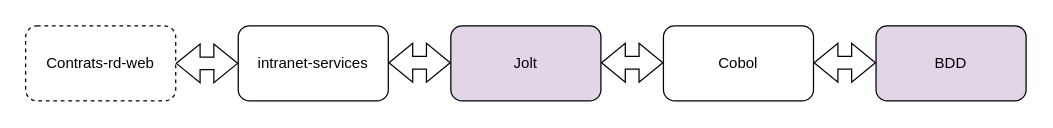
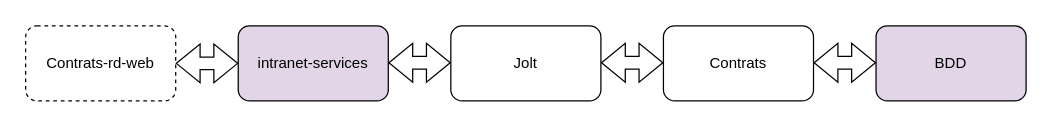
node "intranet-services": fillcolor #ffffff -> #e1d5e7
node "Jolt": fillcolor #e1d5e7 -> #ffffff
node "Cobol": label "Cobol" -> "Contrats"
